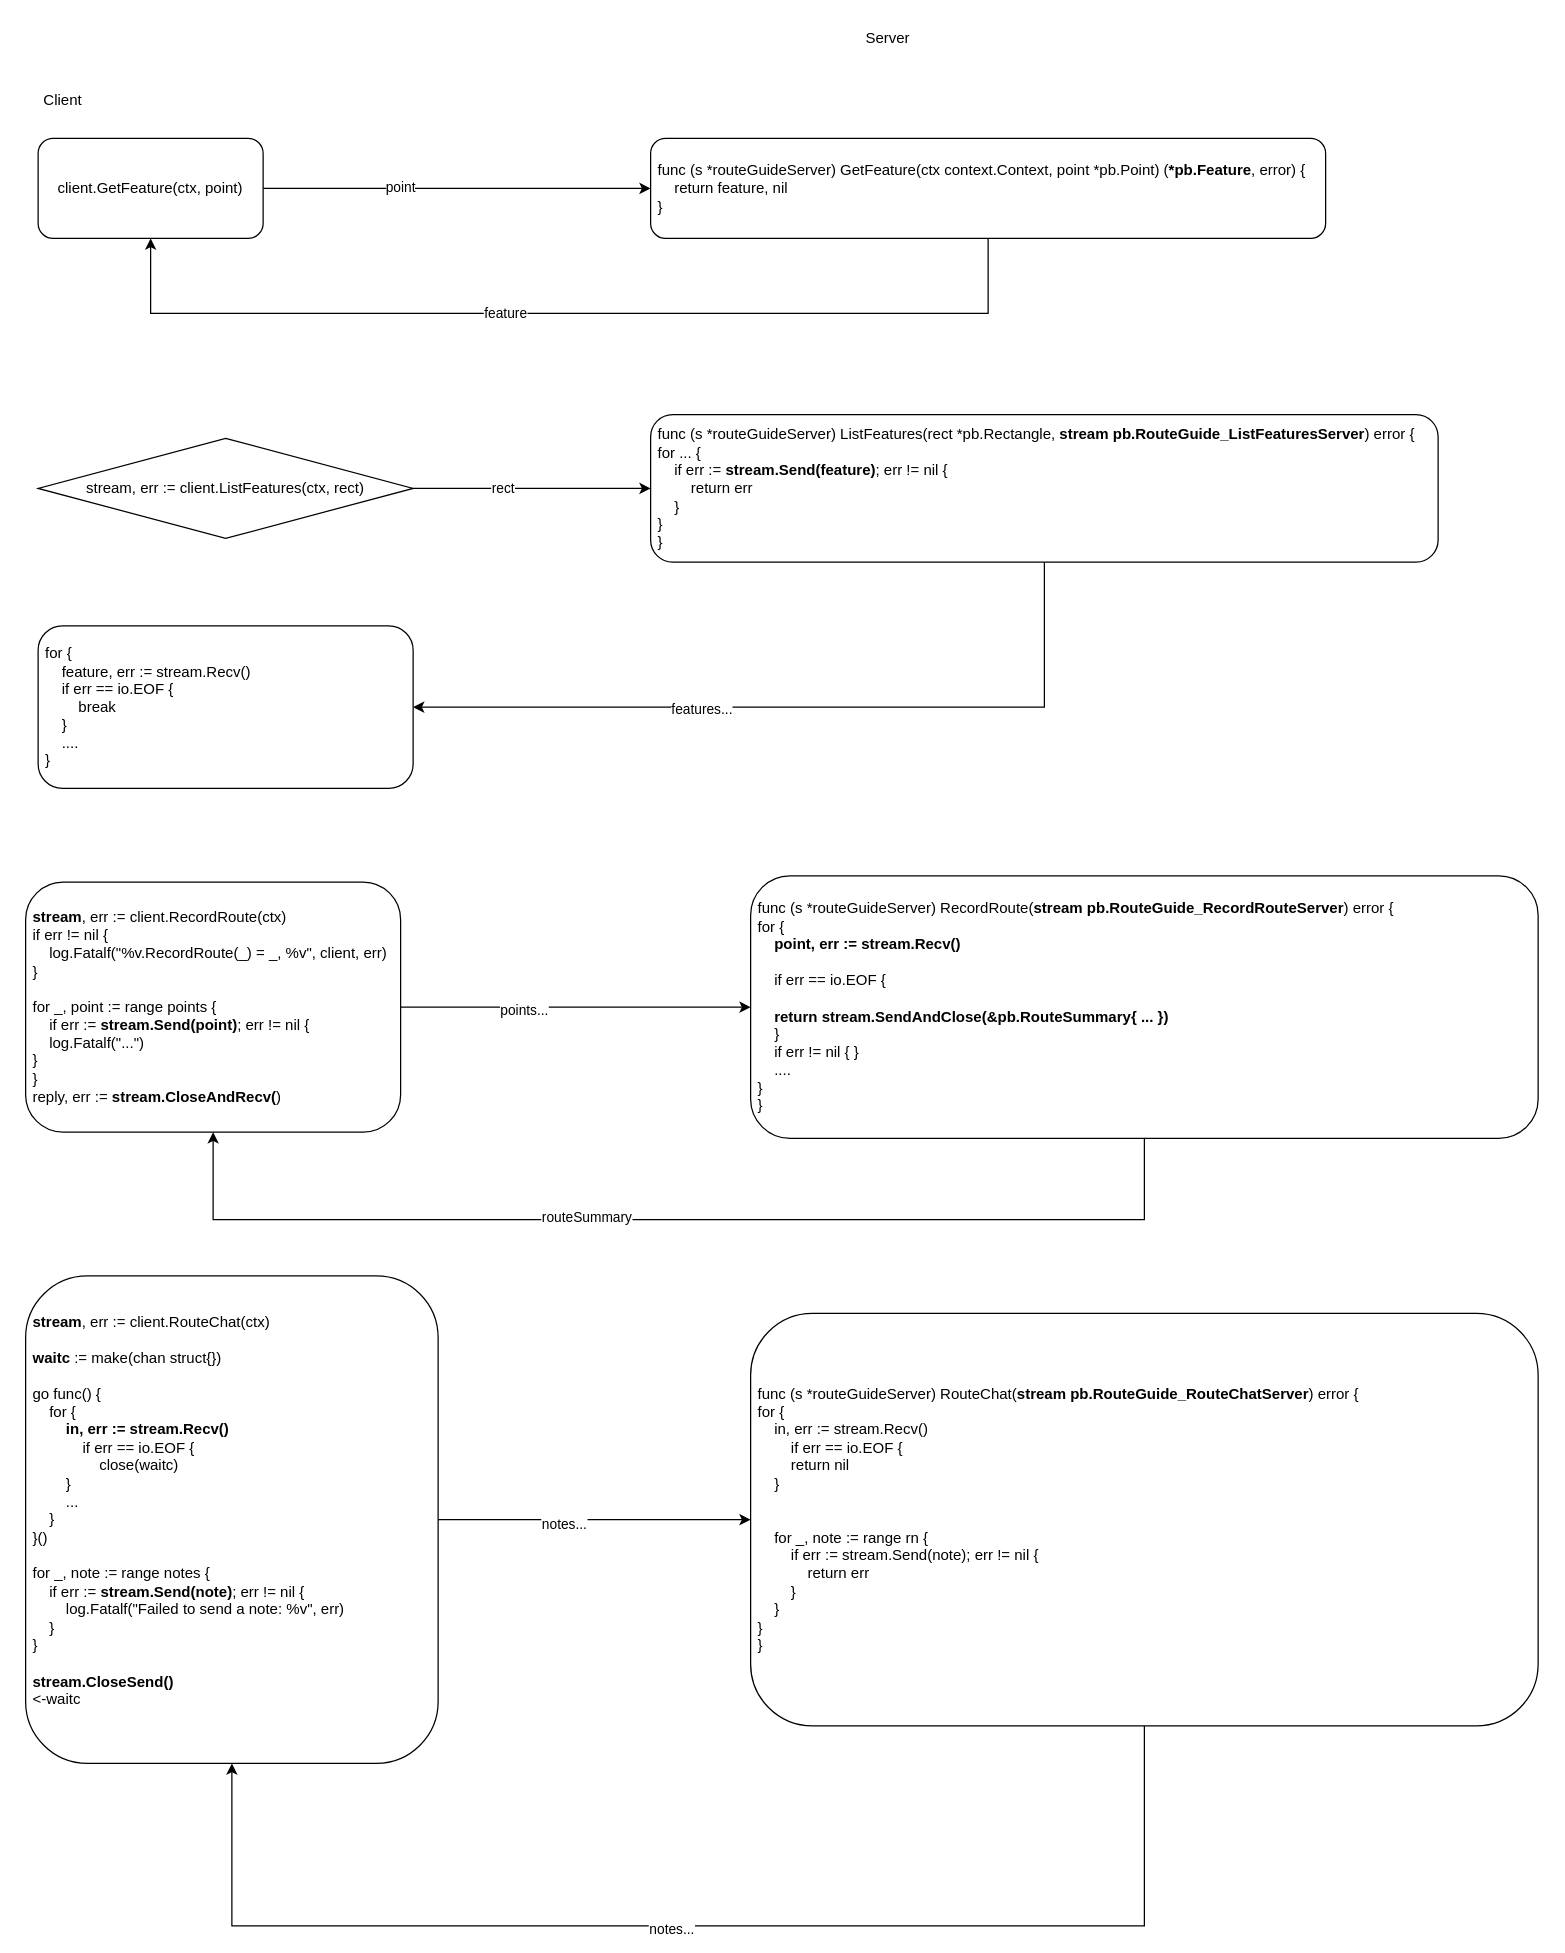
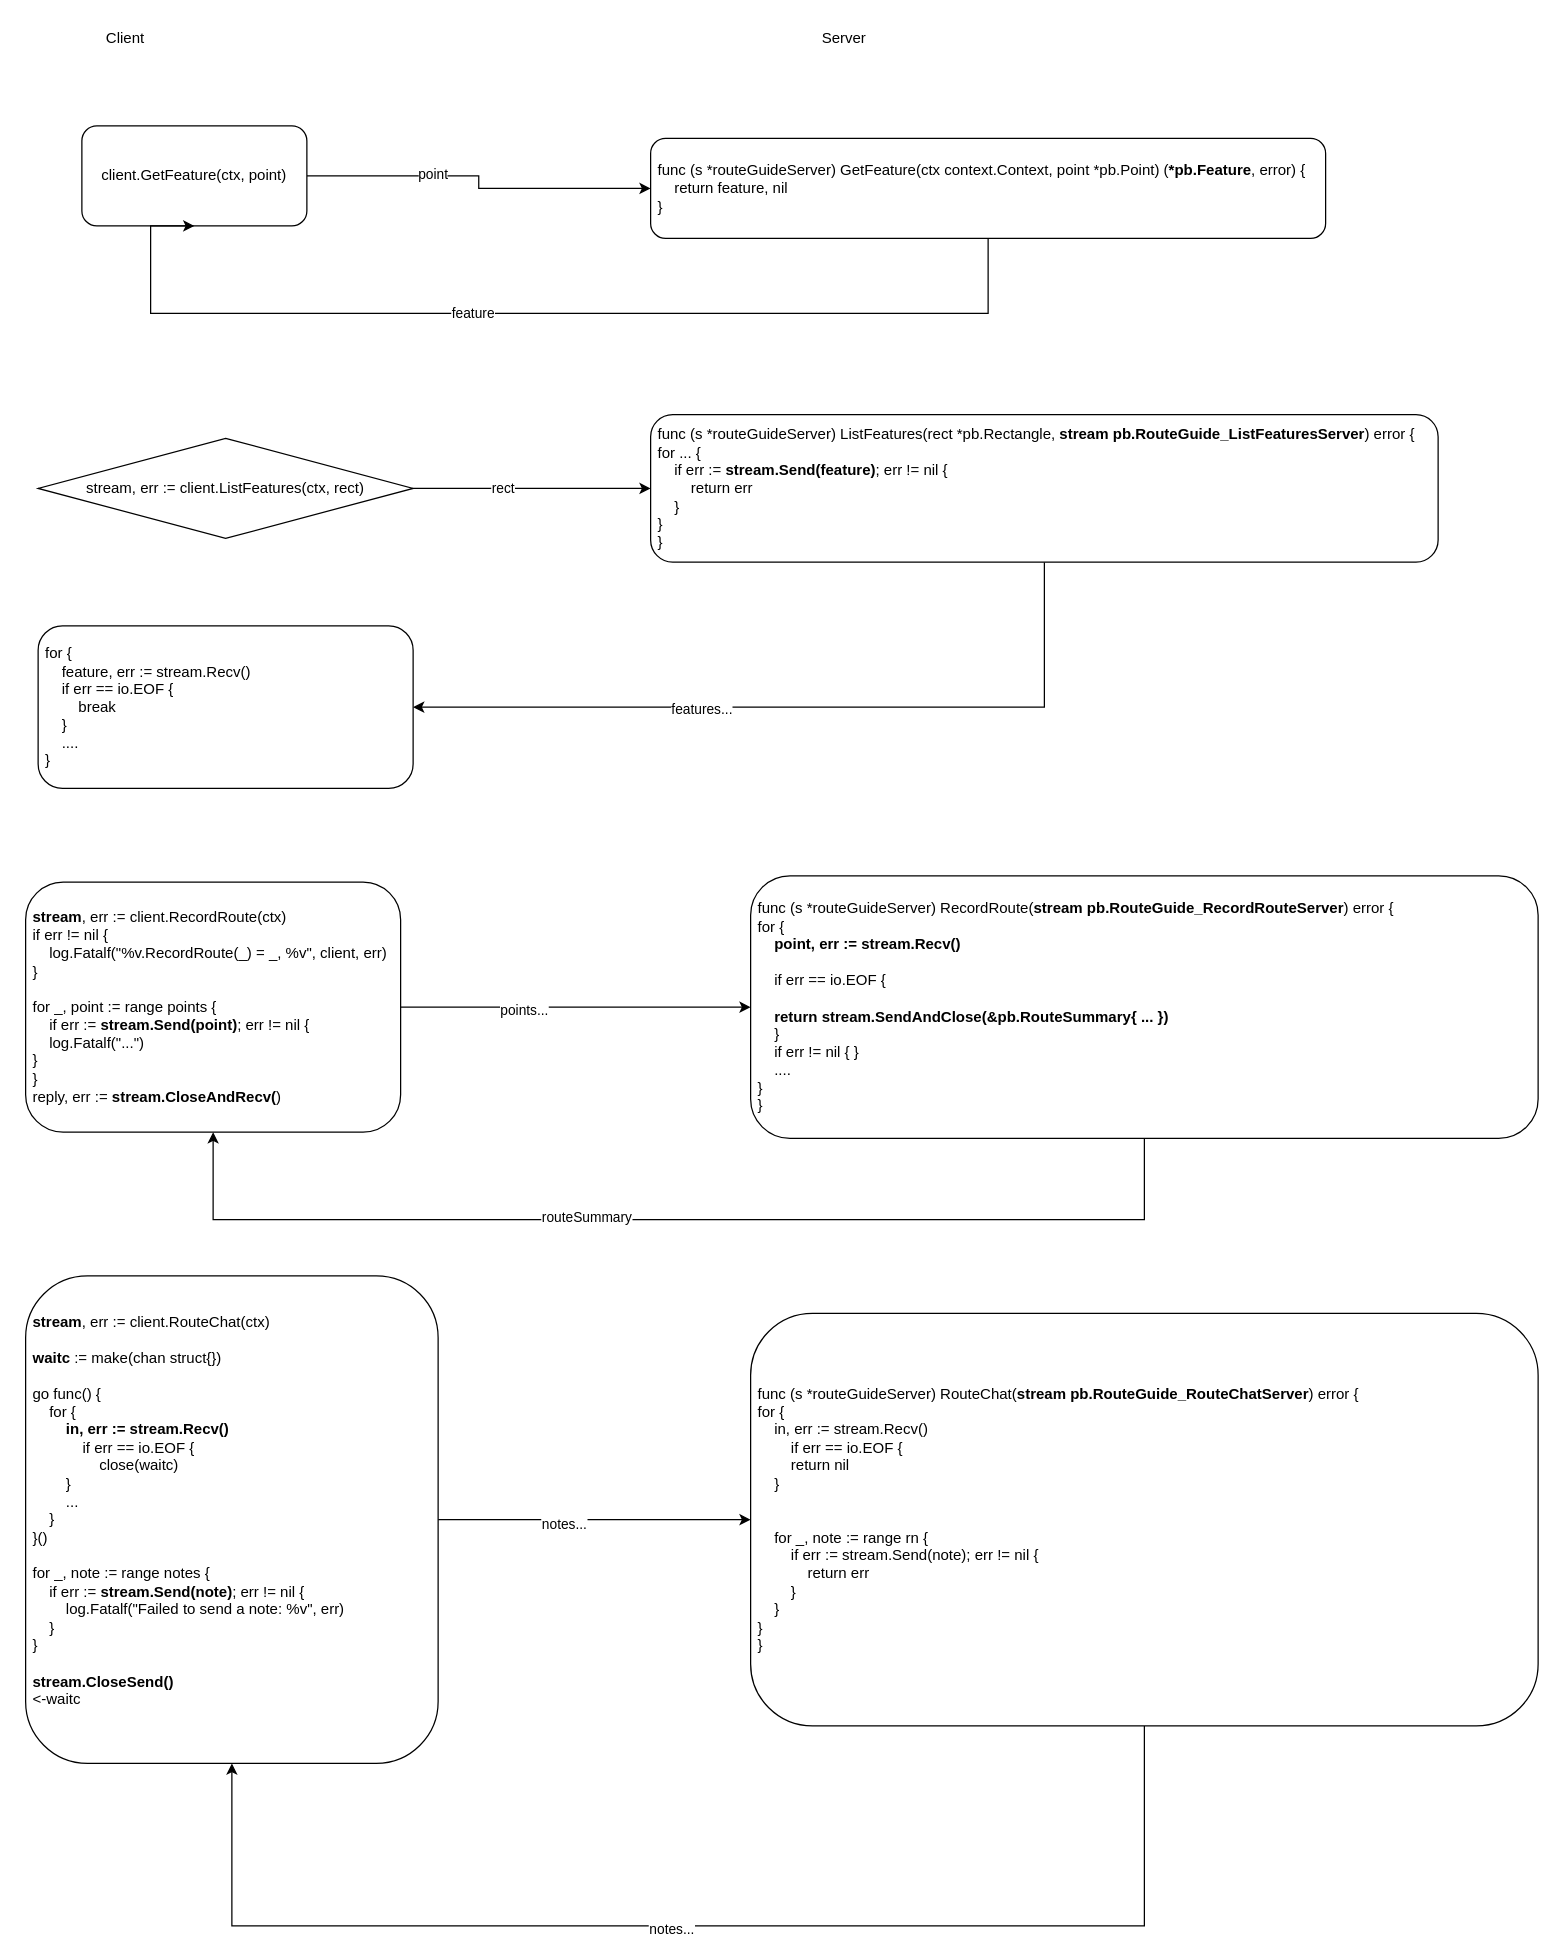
node "Server": moved (888, 38) -> (844, 38)
node "Client": moved (63, 101) -> (126, 38)
node "client.GetFeature(ctx, point)": moved (151, 188) -> (194, 176)
